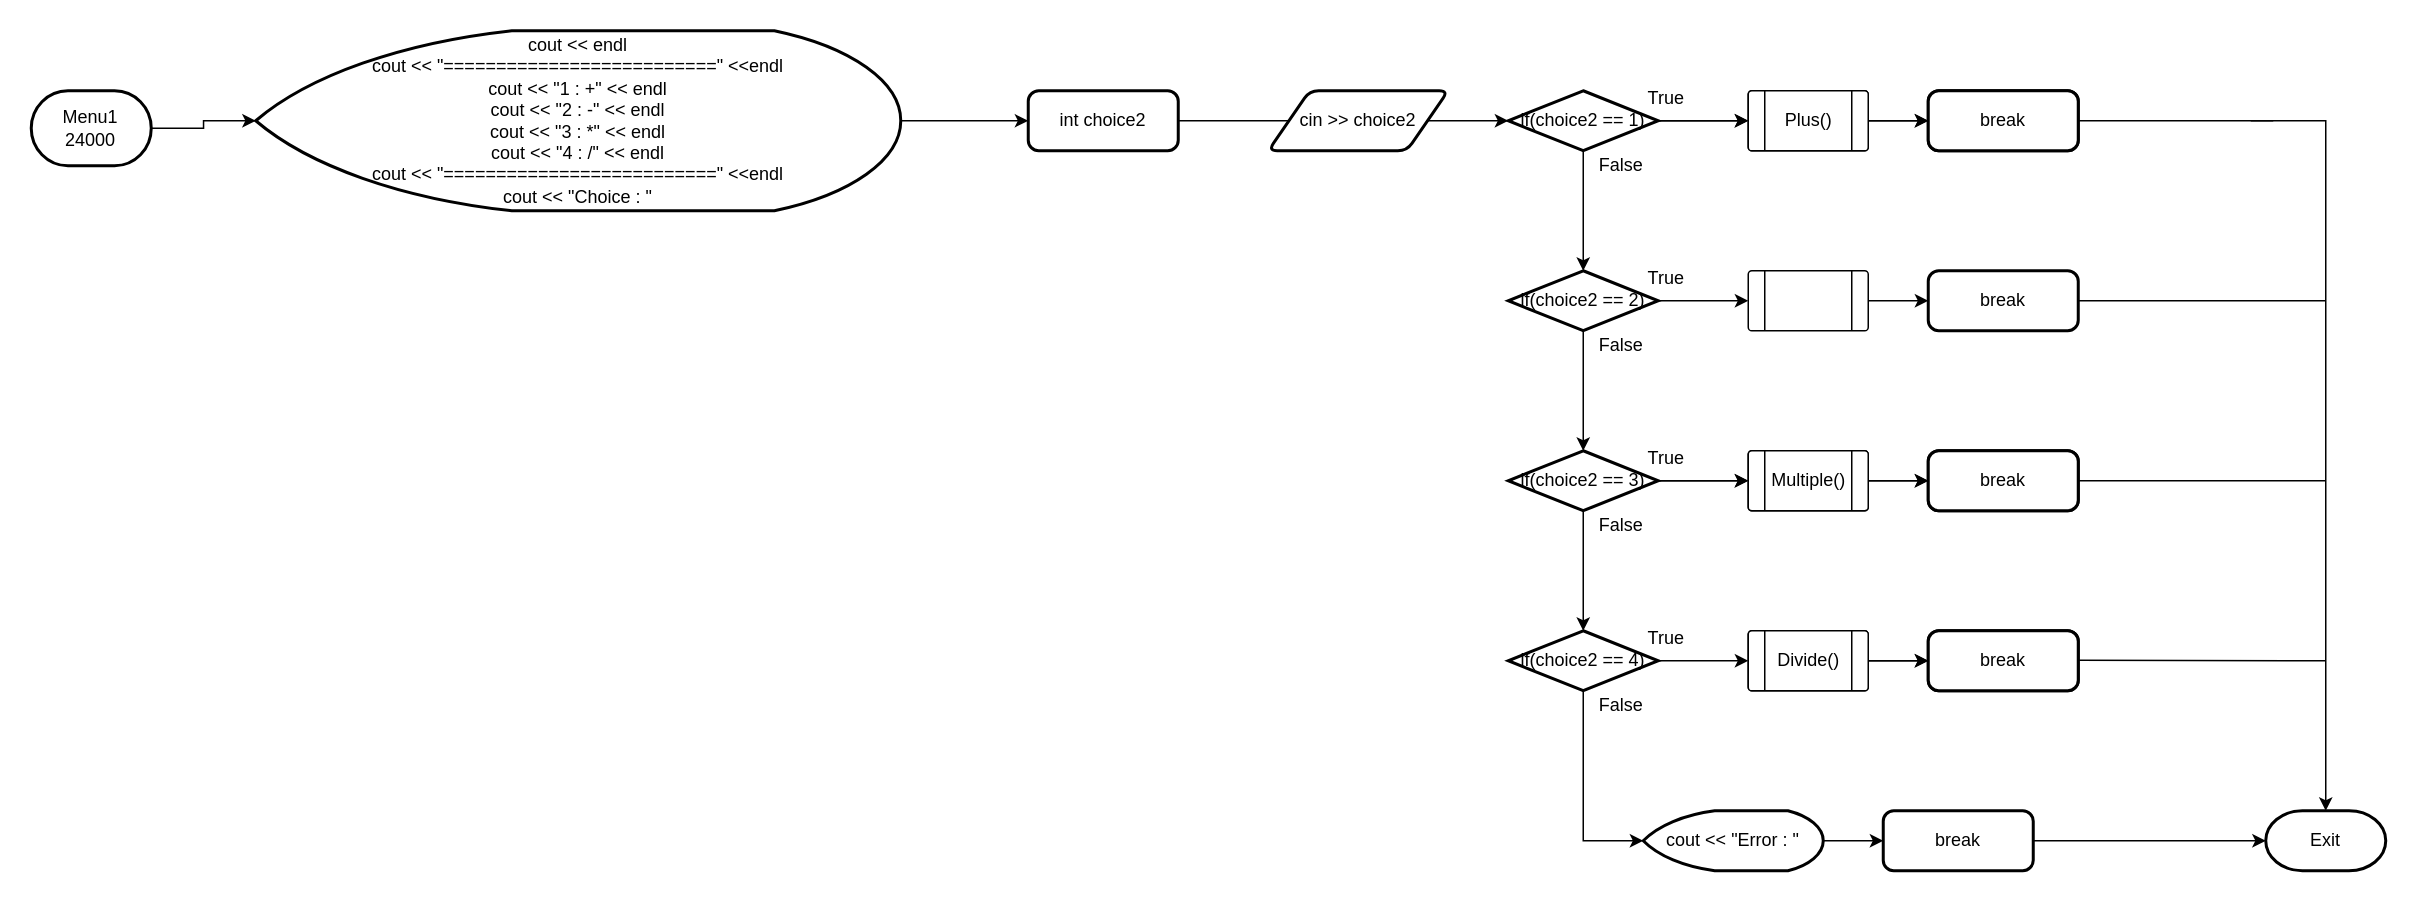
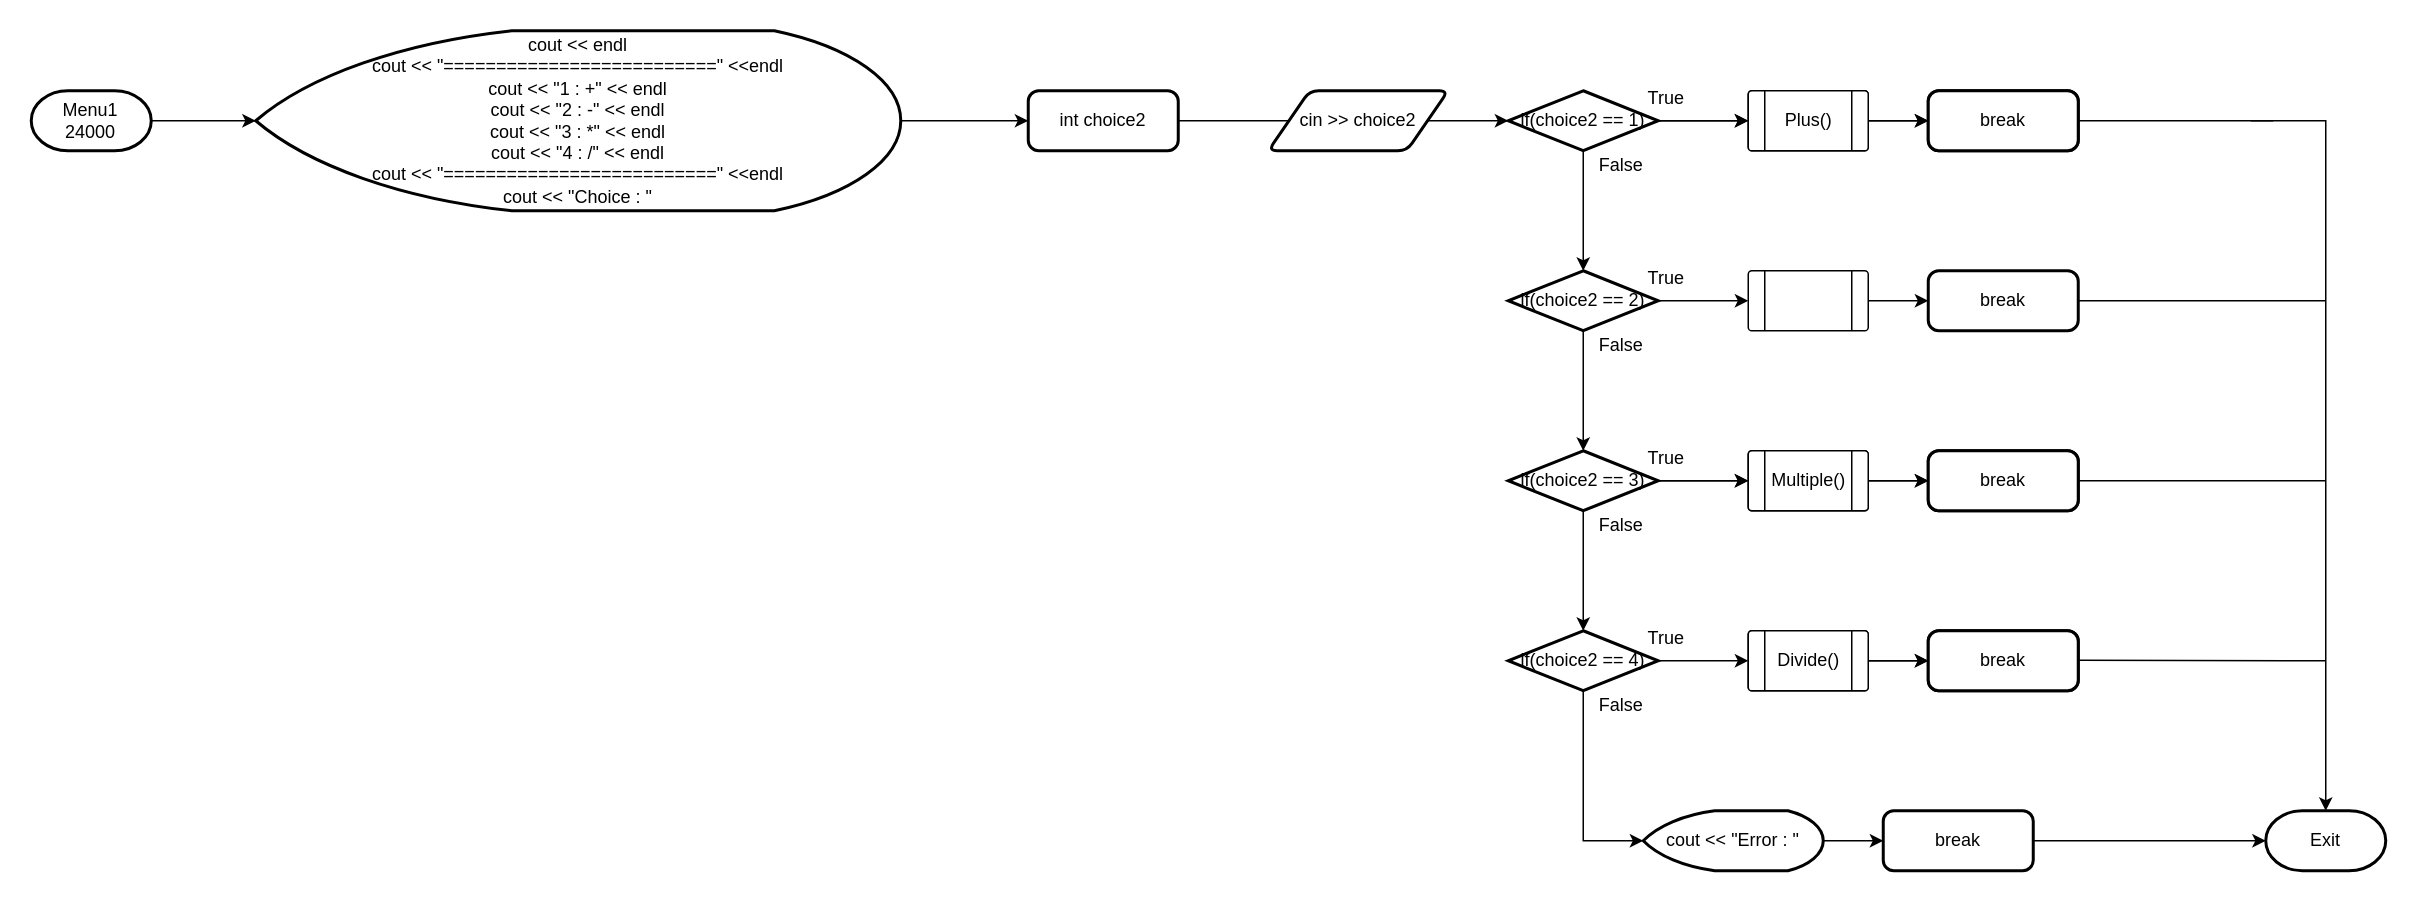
node "Menu1 24000": size 120x75 -> 120x60
